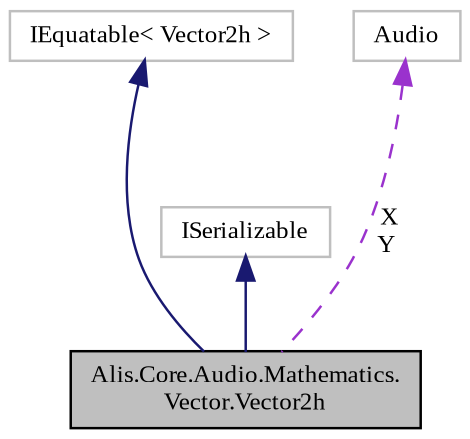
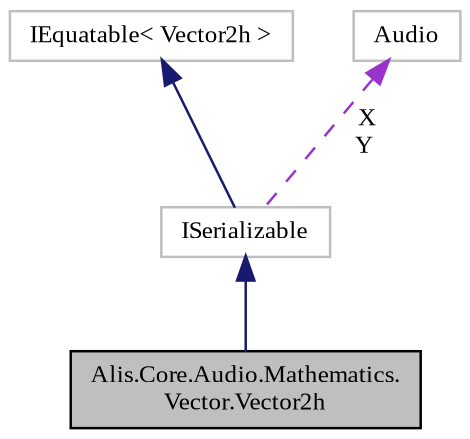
edge "Alis.Core.Audio.Mathematics. Vector.Vector2h" -> "IEquatable< Vector2h >": now "ISerializable" -> "IEquatable< Vector2h >"
edge "Alis.Core.Audio.Mathematics. Vector.Vector2h" -> "Audio": now "ISerializable" -> "Audio"
